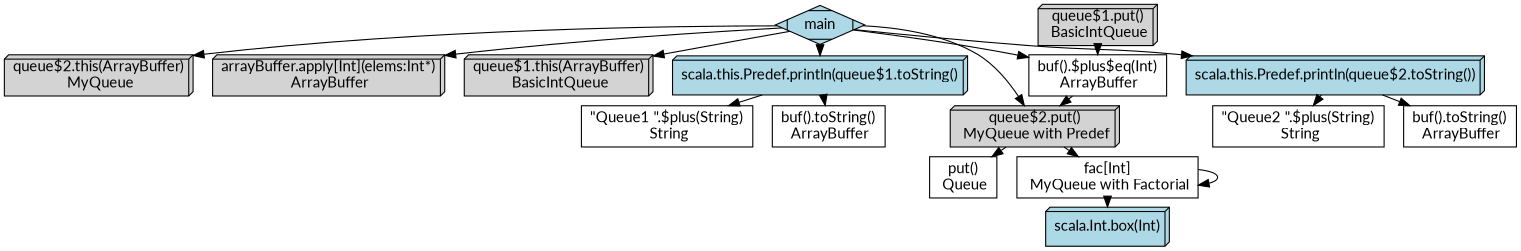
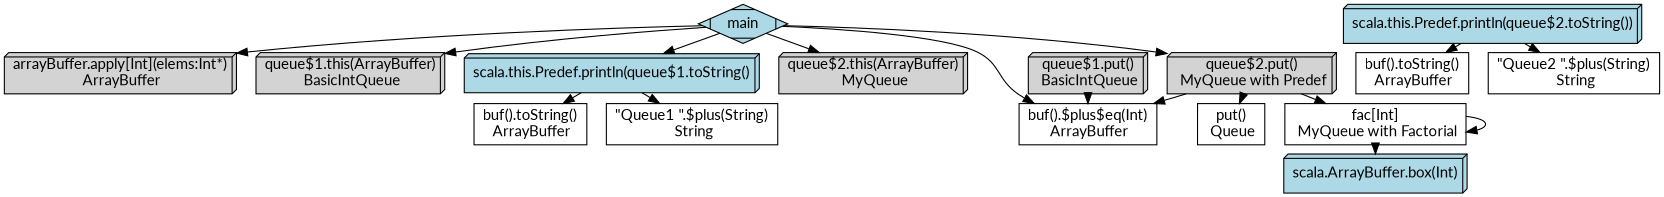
edge "main" -> "scala.this.Predef.println(queue$2.toString())": removed
edge "buf().$plus$eq(Int) ArrayBuffer" -> "queue$2.put() MyQueue with Predef": reversed
node "scala.Int.box(Int)": label "scala.Int.box(Int)" -> "scala.ArrayBuffer.box(Int)"
